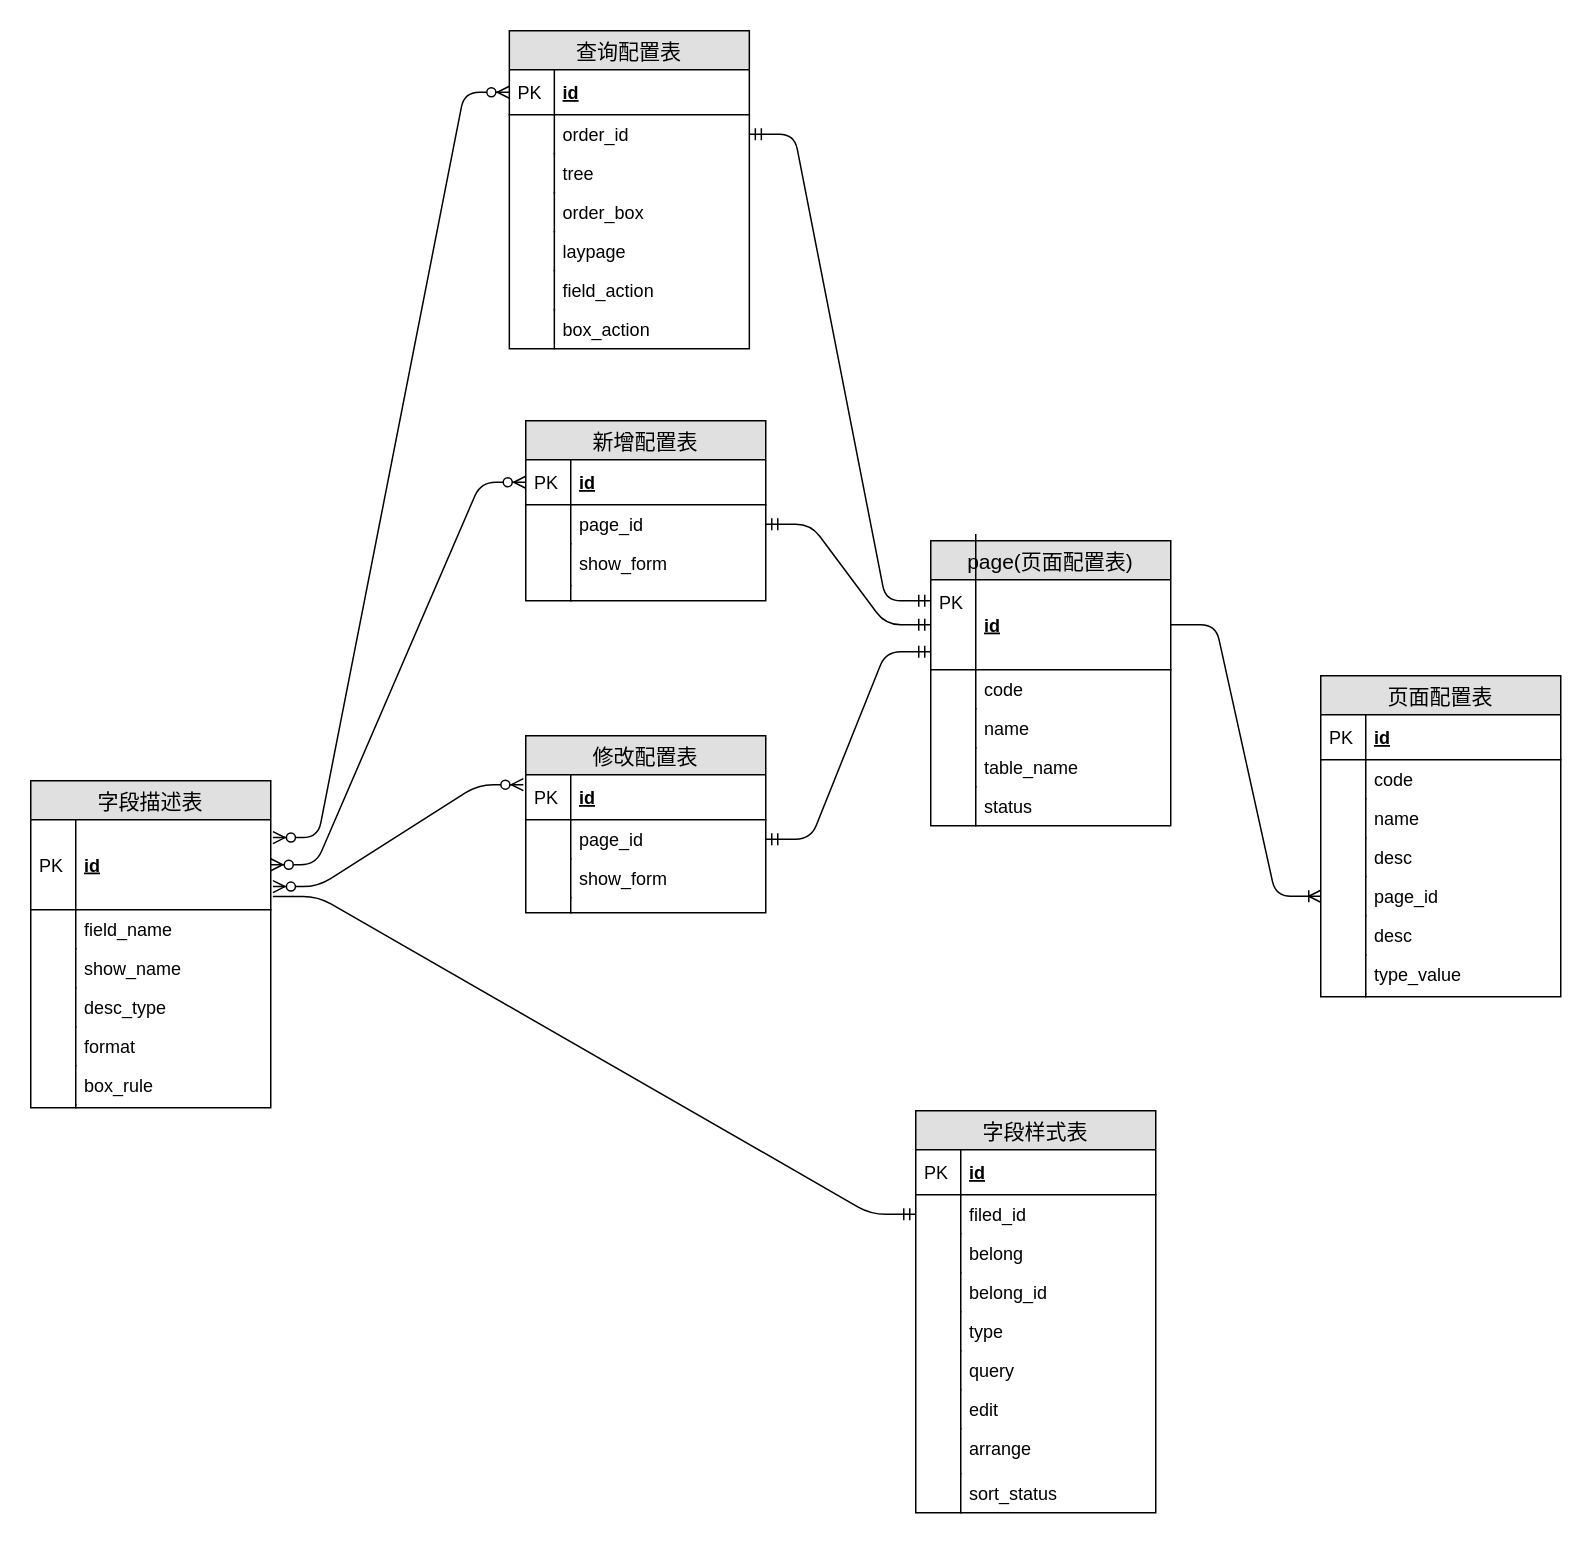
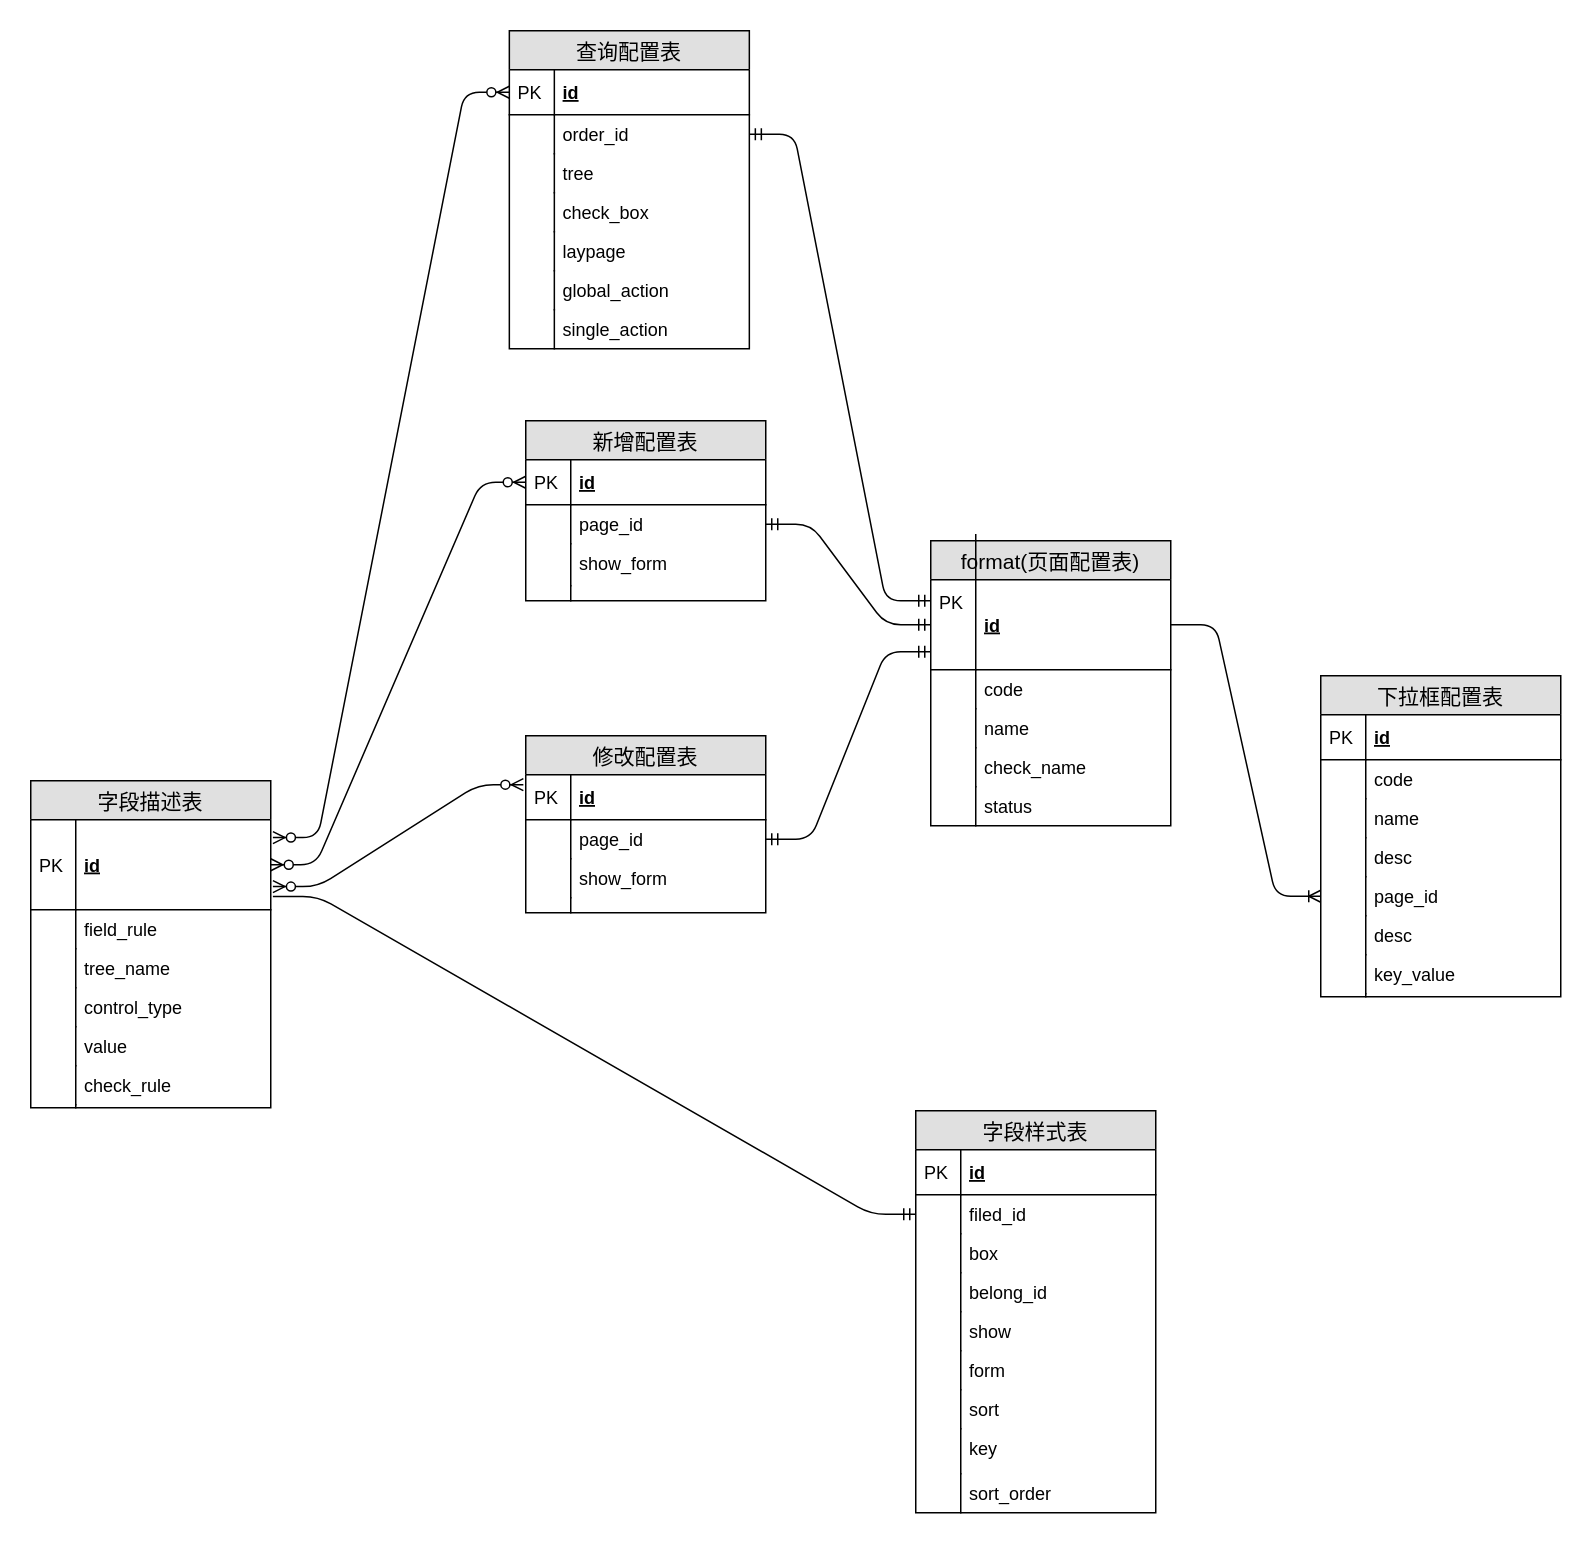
node "order_box": label "order_box" -> "check_box"
node "field_action": label "field_action" -> "global_action"
node "box_action": label "box_action" -> "single_action"
node "page(页面配置表)": label "page(页面配置表)" -> "format(页面配置表)"
node "页面配置表": label "页面配置表" -> "下拉框配置表"
node "table_name": label "table_name" -> "check_name"
node "field_name": label "field_name" -> "field_rule"
node "show_name": label "show_name" -> "tree_name"
node "type_value": label "type_value" -> "key_value"
node "desc_type": label "desc_type" -> "control_type"
node "format": label "format" -> "value"
node "box_rule": label "box_rule" -> "check_rule"
node "belong": label "belong" -> "box"
node "type": label "type" -> "show"
node "query": label "query" -> "form"
node "edit": label "edit" -> "sort"
node "arrange": label "arrange" -> "key"
node "sort_status": label "sort_status" -> "sort_order"
